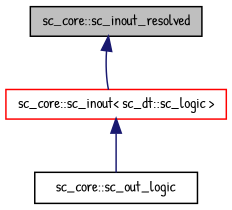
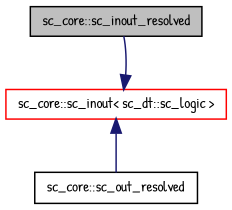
edge "sc_core::sc_inout< sc_dt::sc_logic >" -> "sc_core::sc_inout_resolved": reversed
node "sc_core::sc_out_logic": label "sc_core::sc_out_logic" -> "sc_core::sc_out_resolved"
